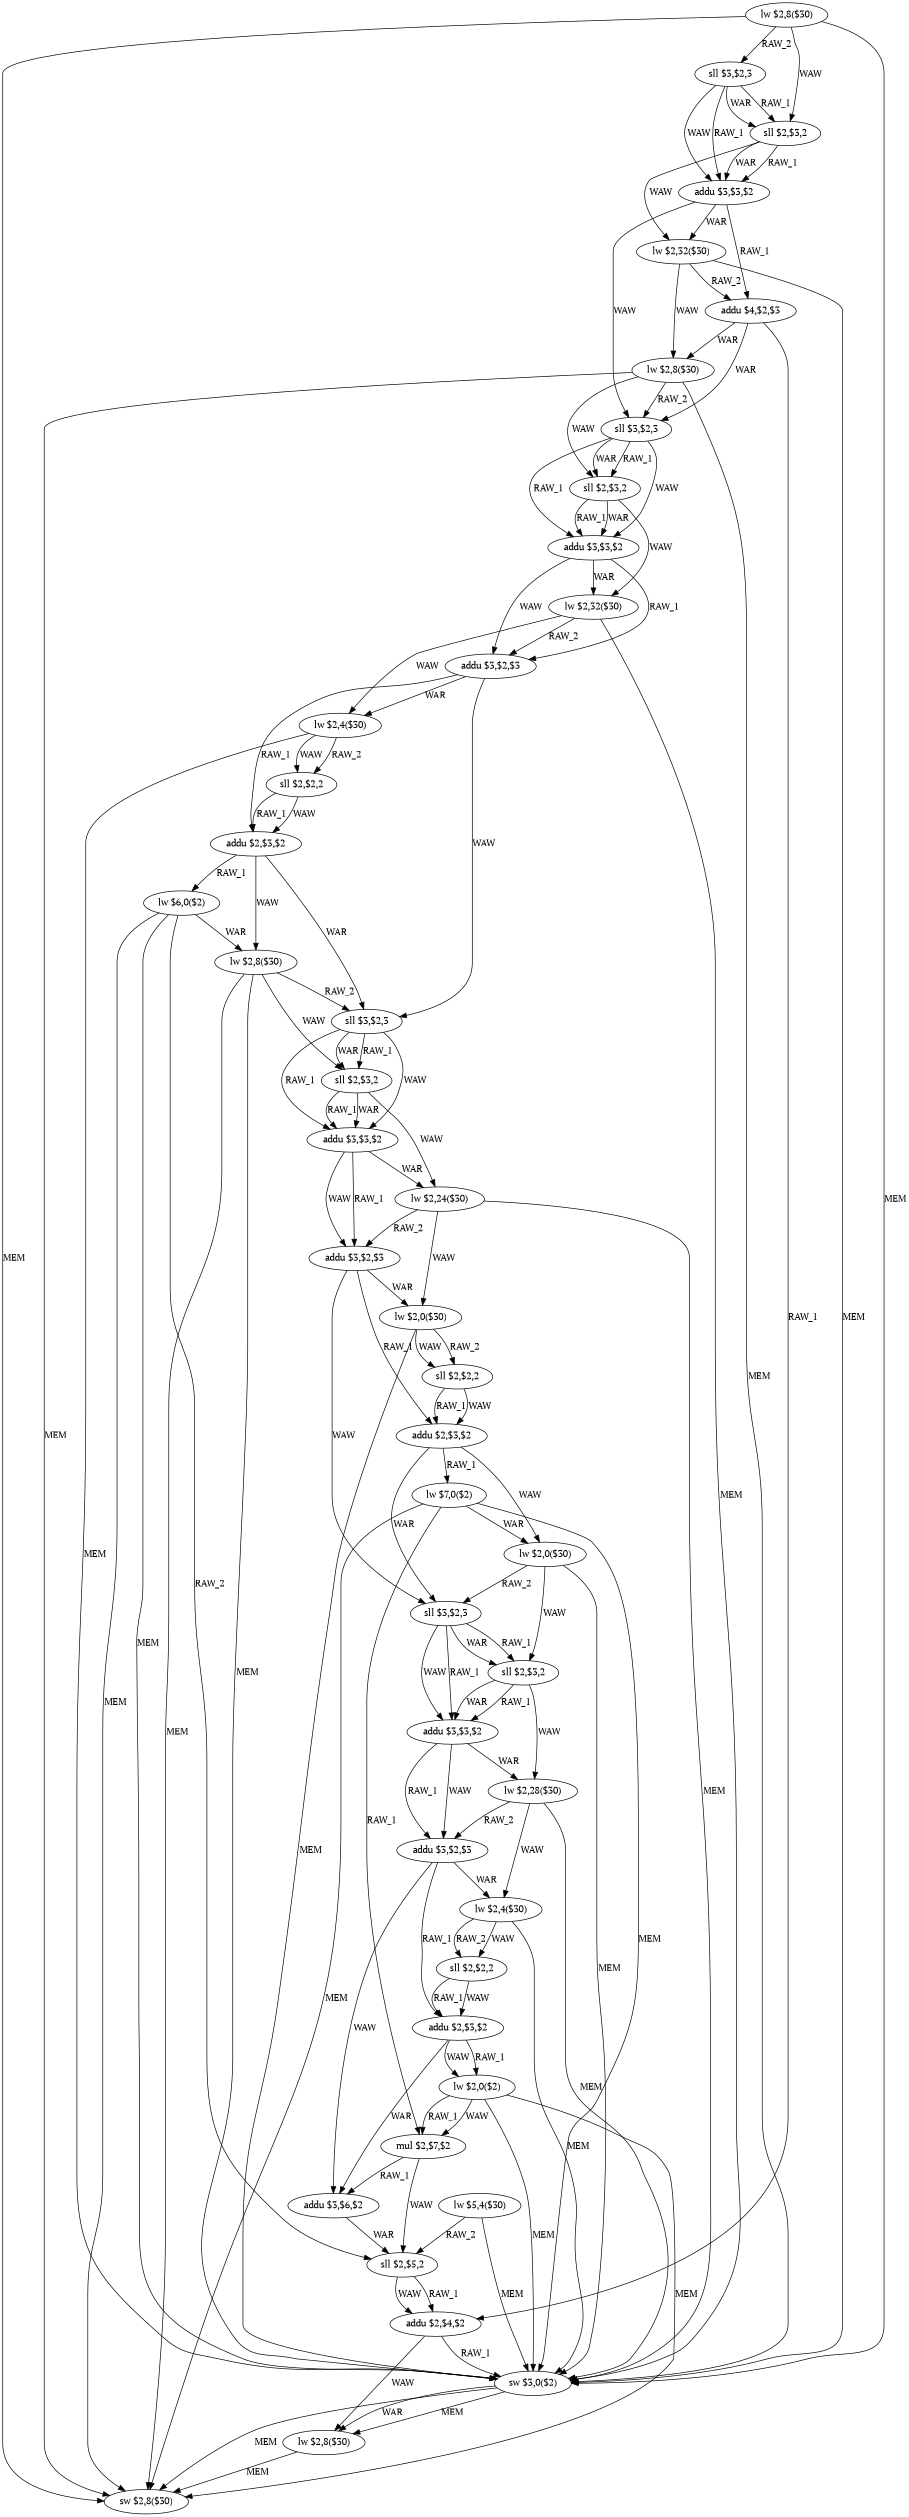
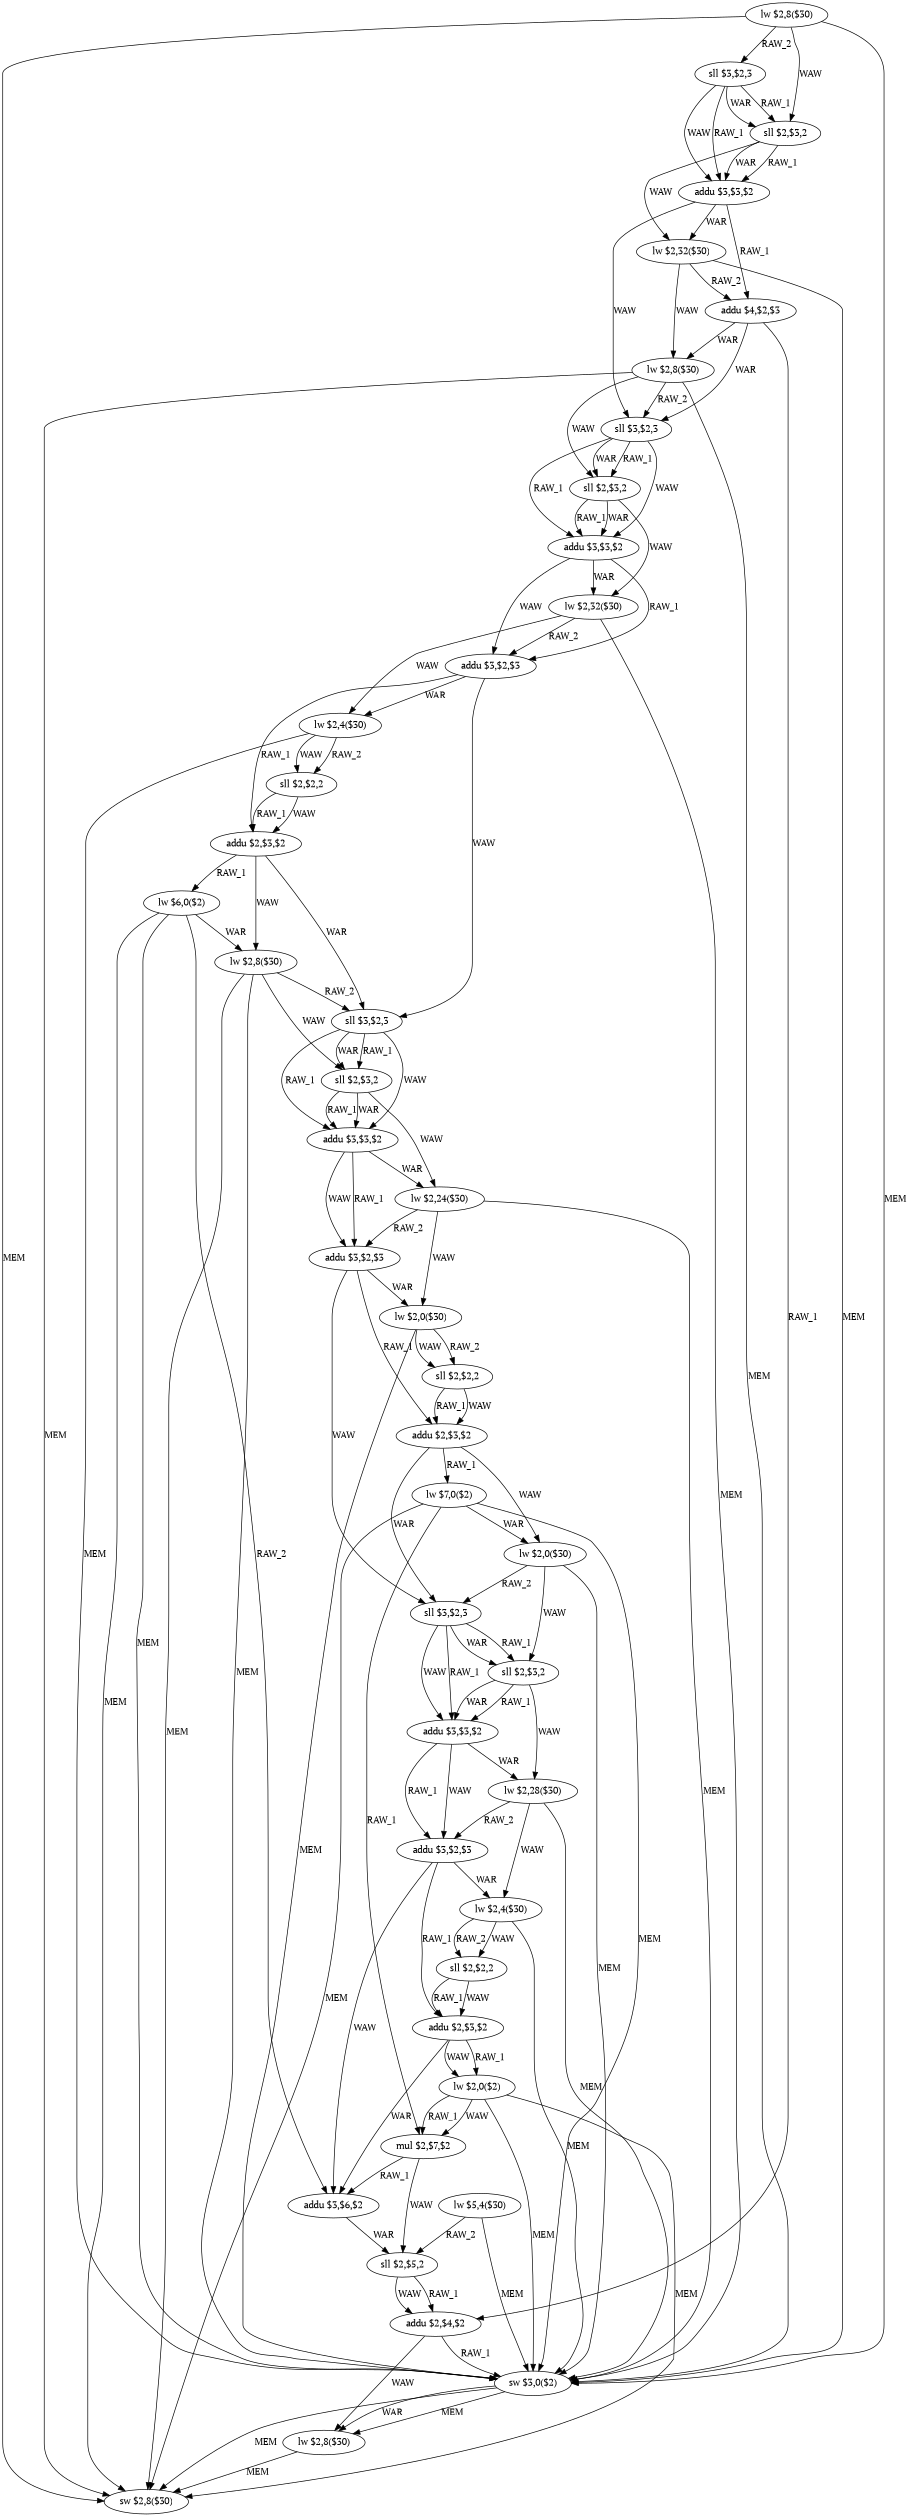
edge "lw $6,0($2)" -> "sll $2,$5,2": now "lw $6,0($2)" -> "addu $3,$6,$2"
